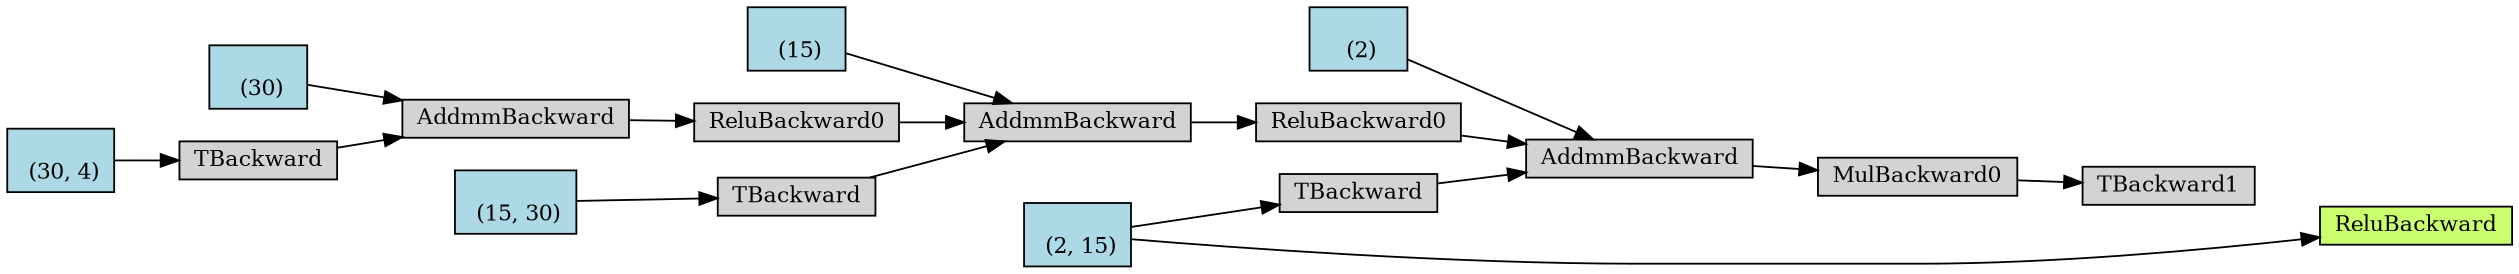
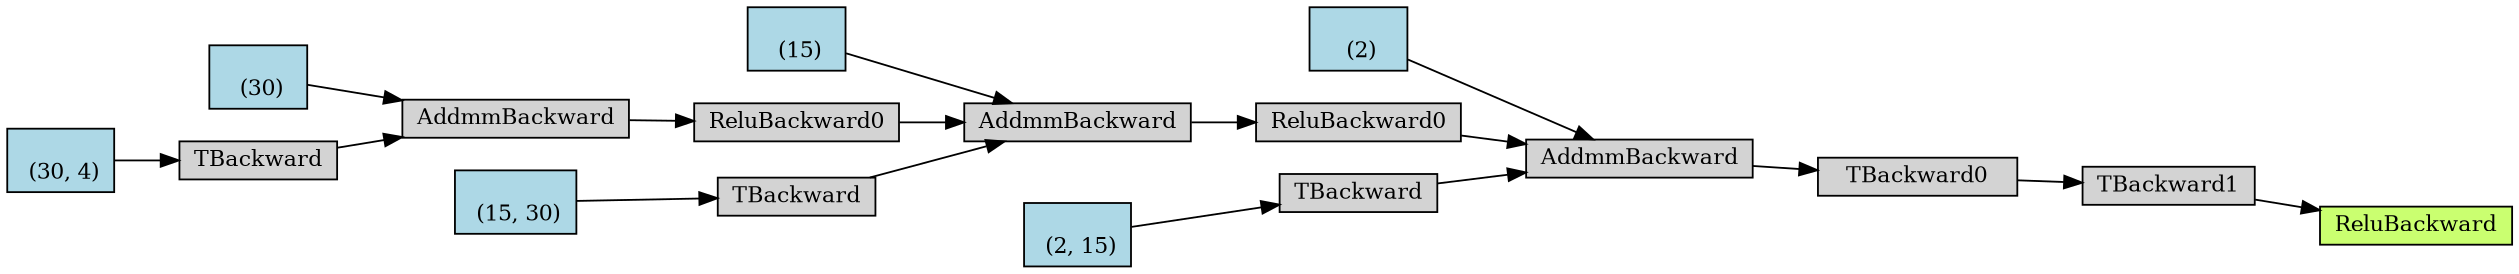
node "MulBackward0": label "MulBackward0" -> "TBackward0"
edge "(2, 15)" -> "ReluBackward": now "TBackward1" -> "ReluBackward"
